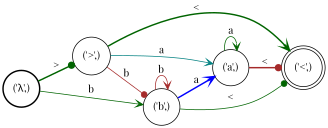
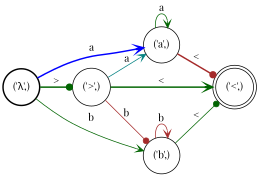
edge "('b',)" -> "('a',)": now "('λ',)" -> "('a',)"
